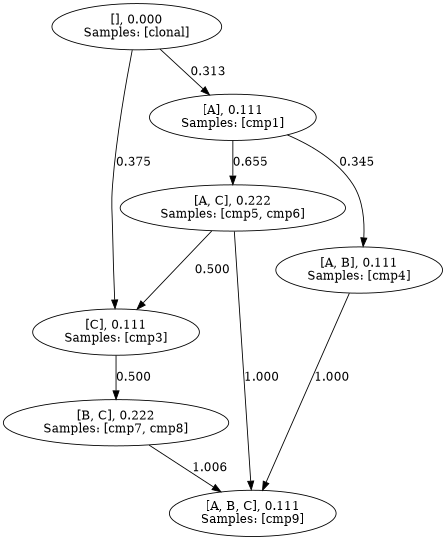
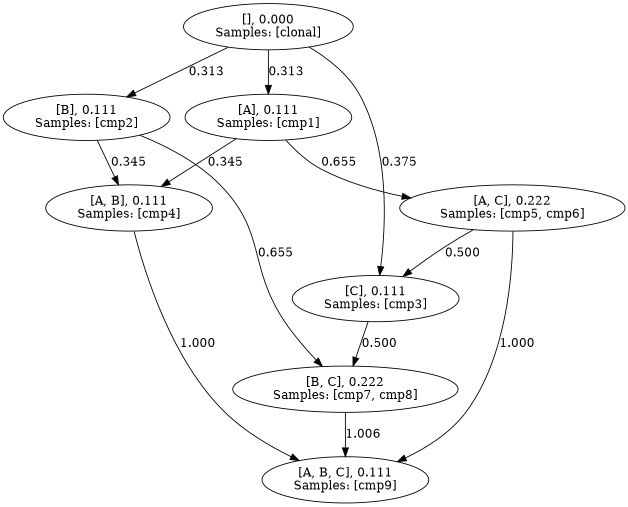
node "[B], 0.111 Samples: [cmp2]": added
